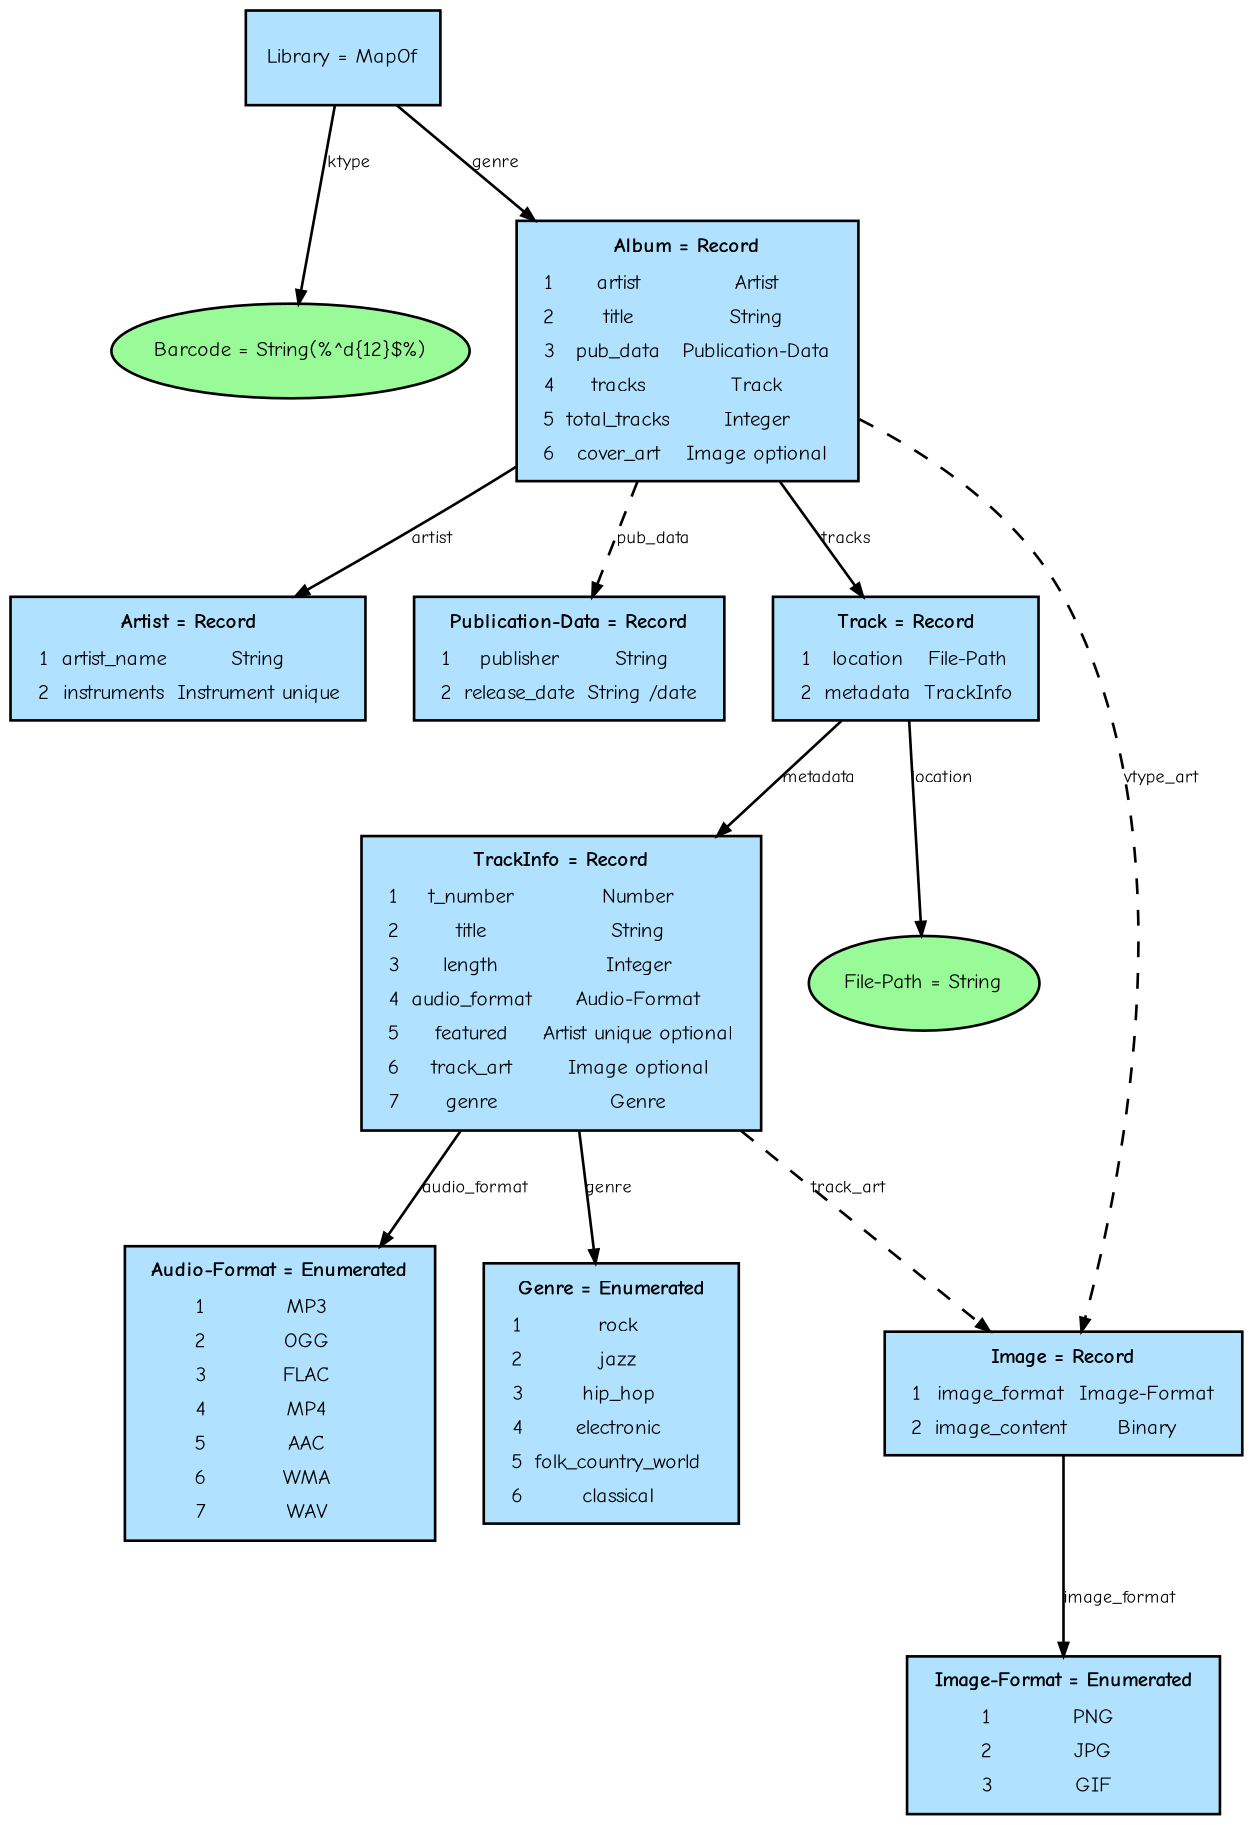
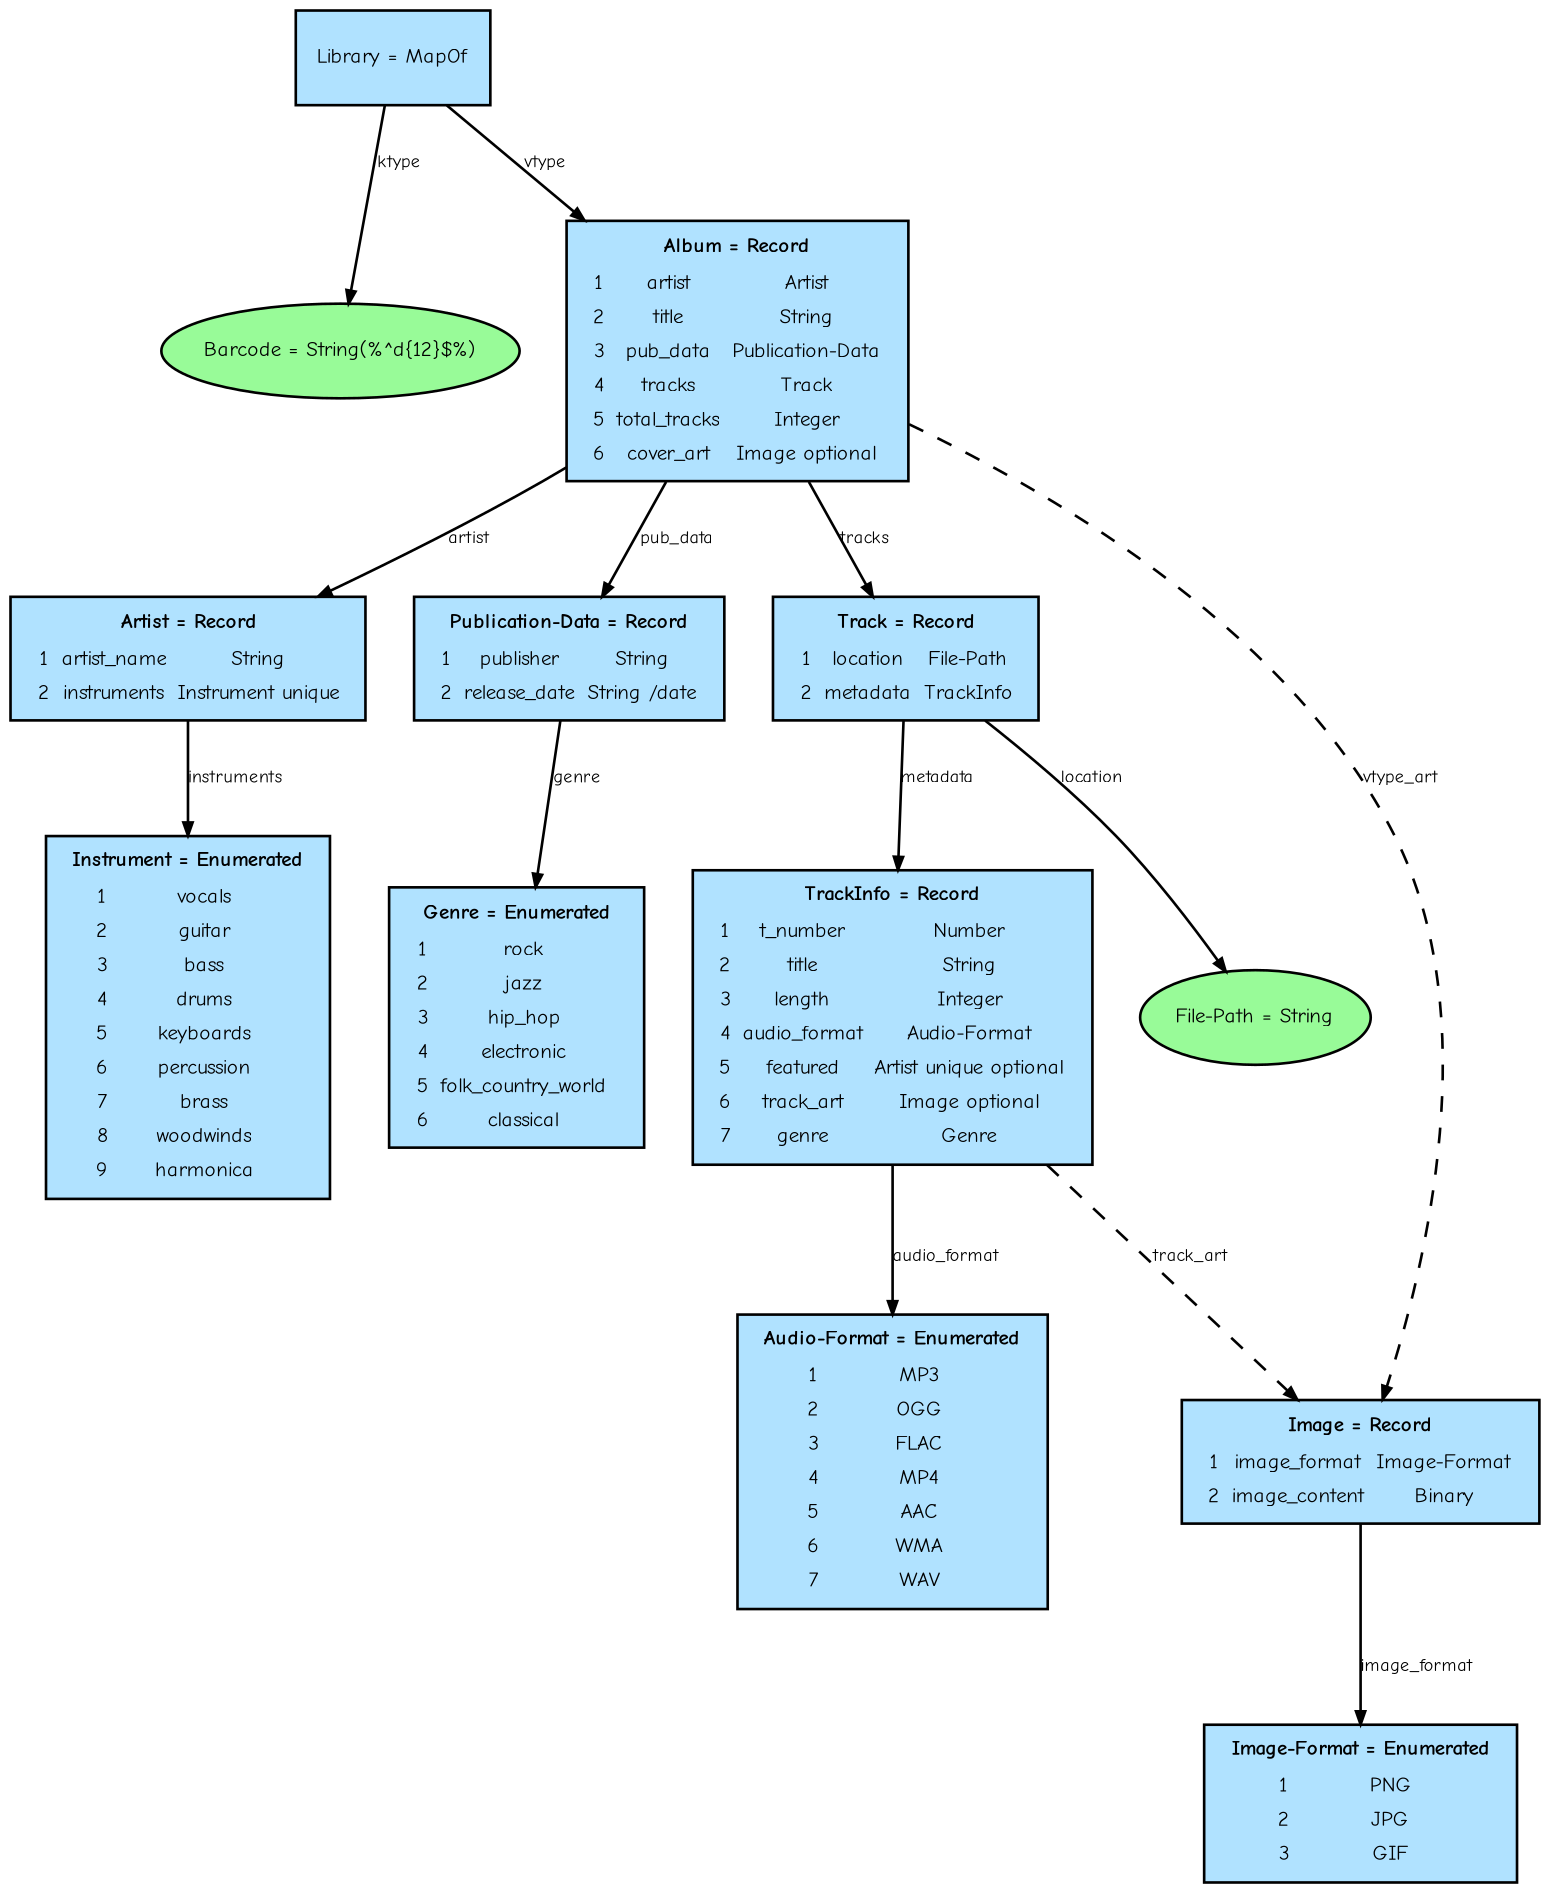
edge "Library = MapOf" -> "Album = Record": label "genre" -> "vtype"
edge "Album = Record" -> "Publication-Data = Record": style dashed -> solid
node "Instrument = Enumerated": added
edge "TrackInfo = Record" -> "Genre = Enumerated": now "Publication-Data = Record" -> "Genre = Enumerated"
